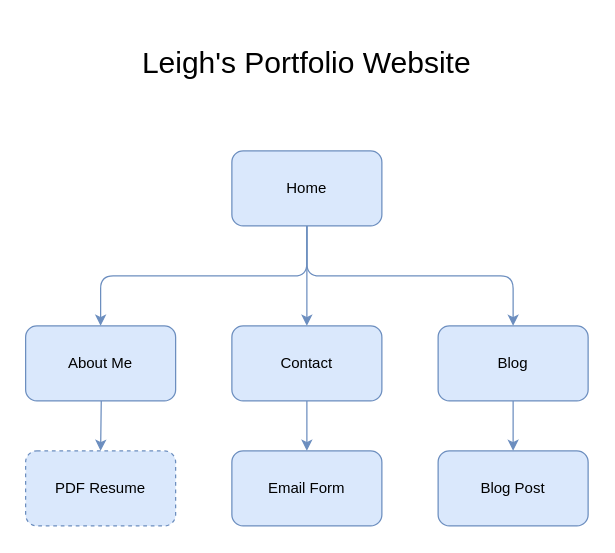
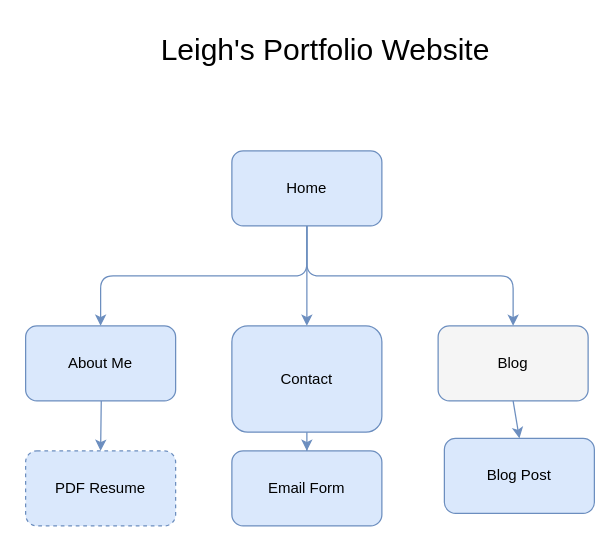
node "Leigh's Portfolio Website": moved (307, 63) -> (326, 51)
node "Contact": size 150x75 -> 150x106
node "Blog": fillcolor #dae8fc -> #f5f5f5
node "Blog Post": moved (513, 488) -> (519, 476)
